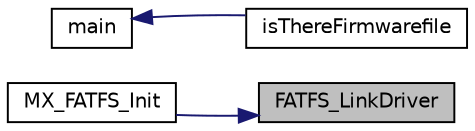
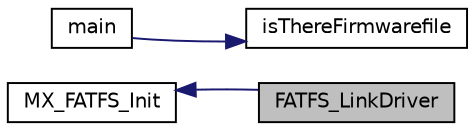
edge "isThereFirmwarefile" -> "main": reversed
edge "MX_FATFS_Init" -> "FATFS_LinkDriver": reversed
